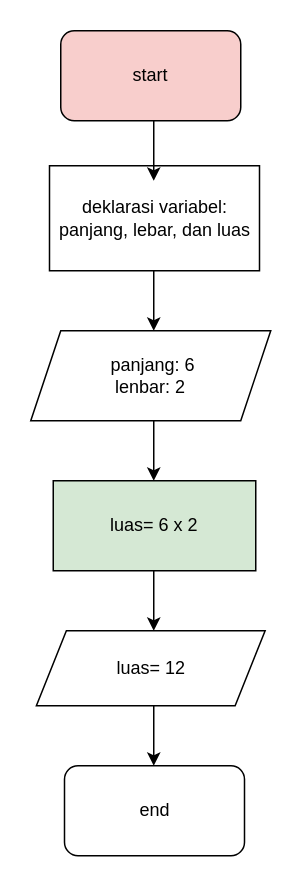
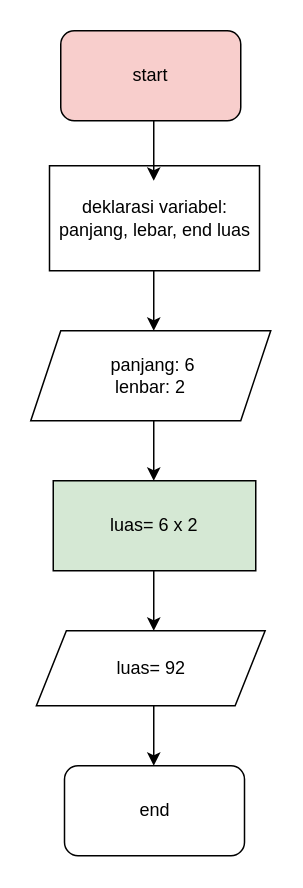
node "deklarasi variabel: panjang, lebar, dan luas": label "deklarasi variabel: panjang, lebar, dan luas" -> "deklarasi variabel: panjang, lebar, end luas"
node "luas= 12": label "luas= 12" -> "luas= 92"
